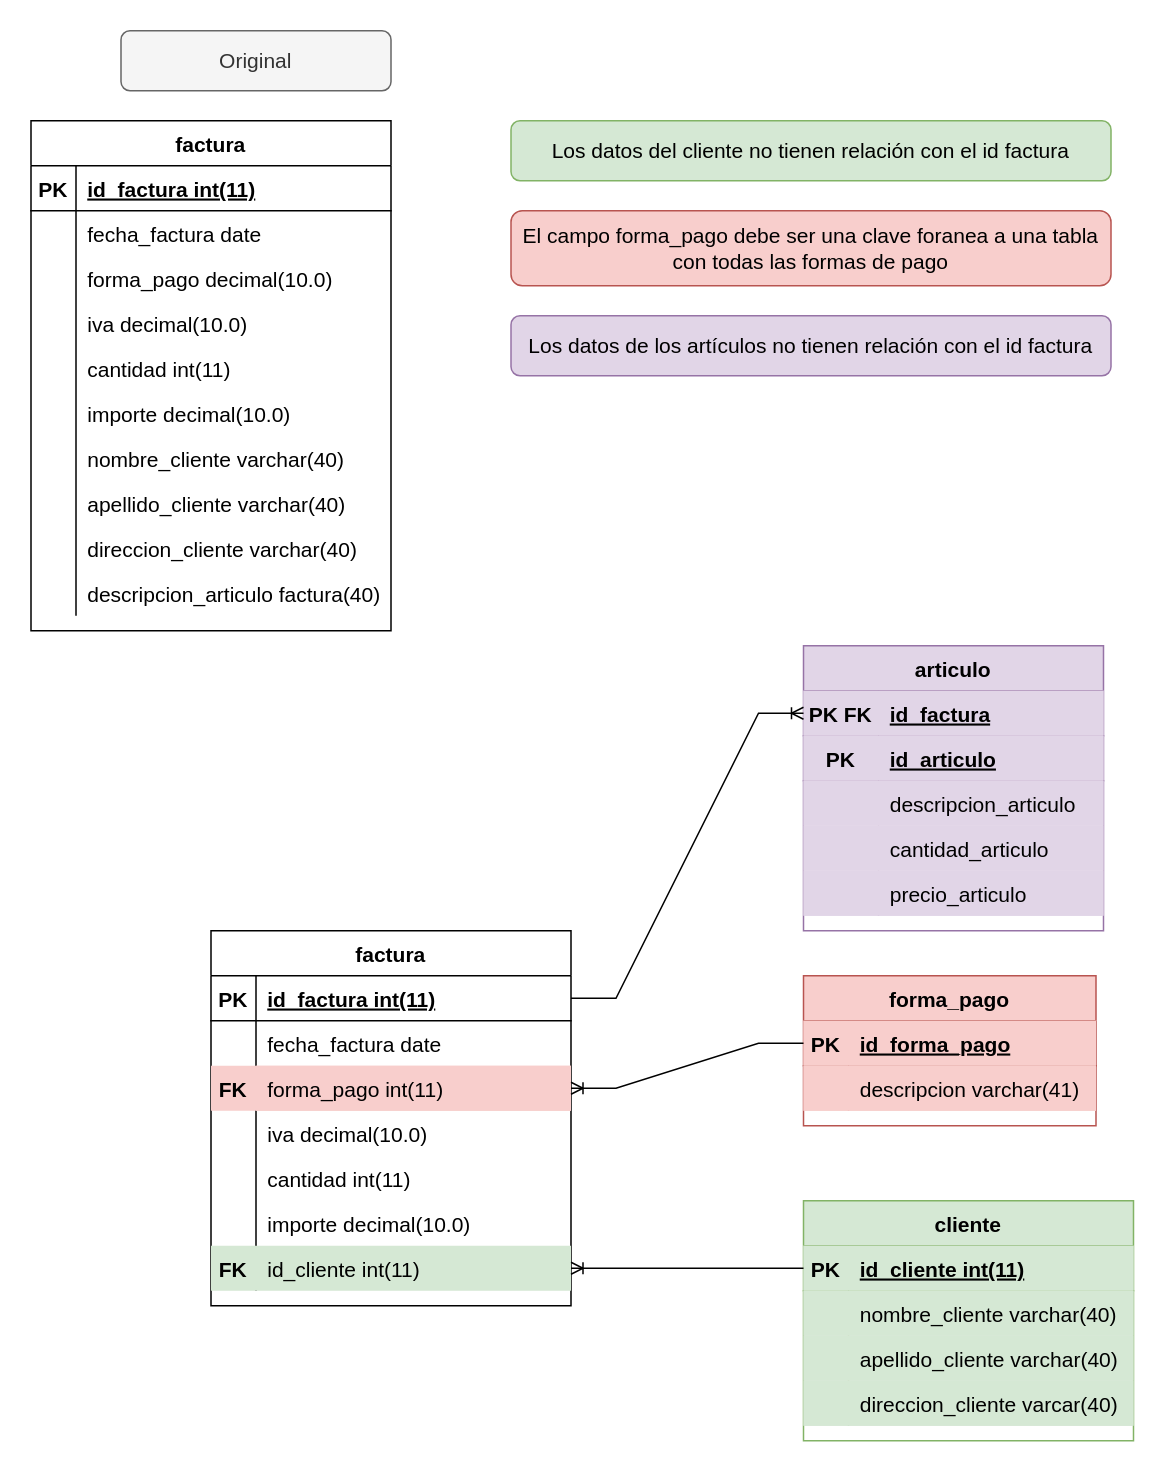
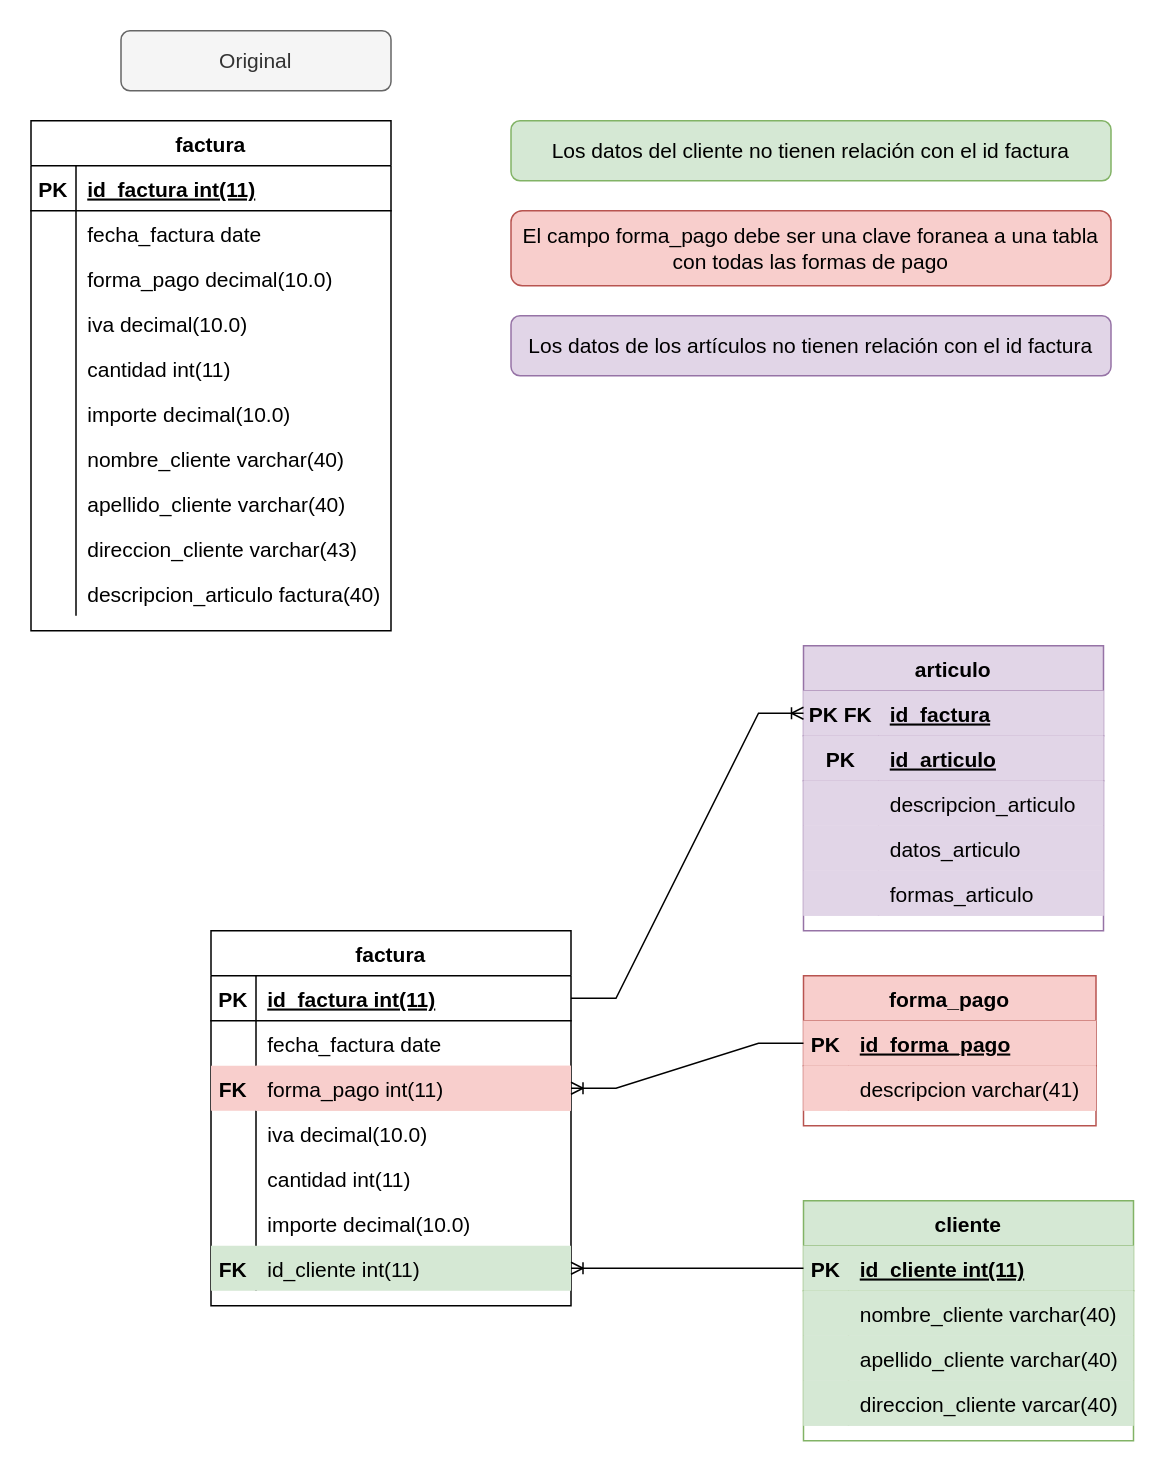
node "direccion_cliente varchar(40)": label "direccion_cliente varchar(40)" -> "direccion_cliente varchar(43)"
node "cantidad_articulo": label "cantidad_articulo" -> "datos_articulo"
node "precio_articulo": label "precio_articulo" -> "formas_articulo"
